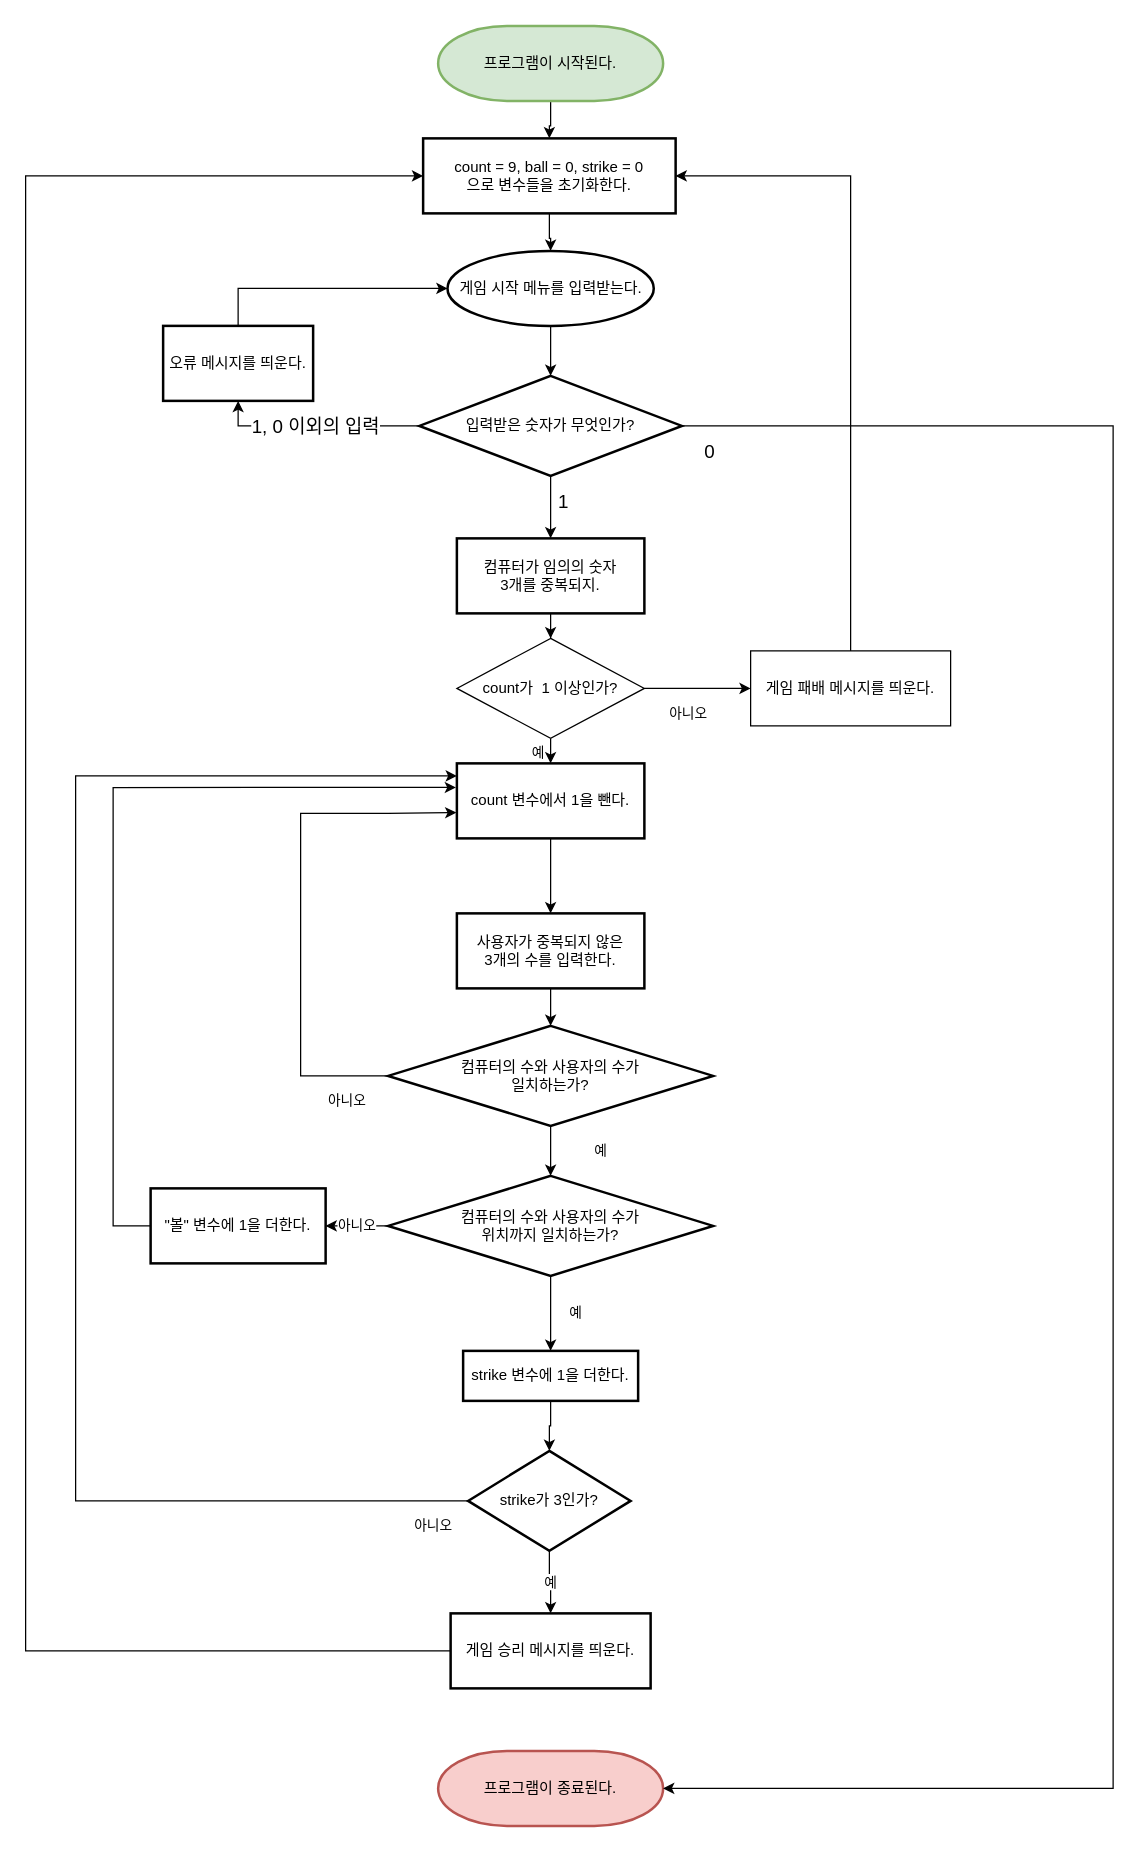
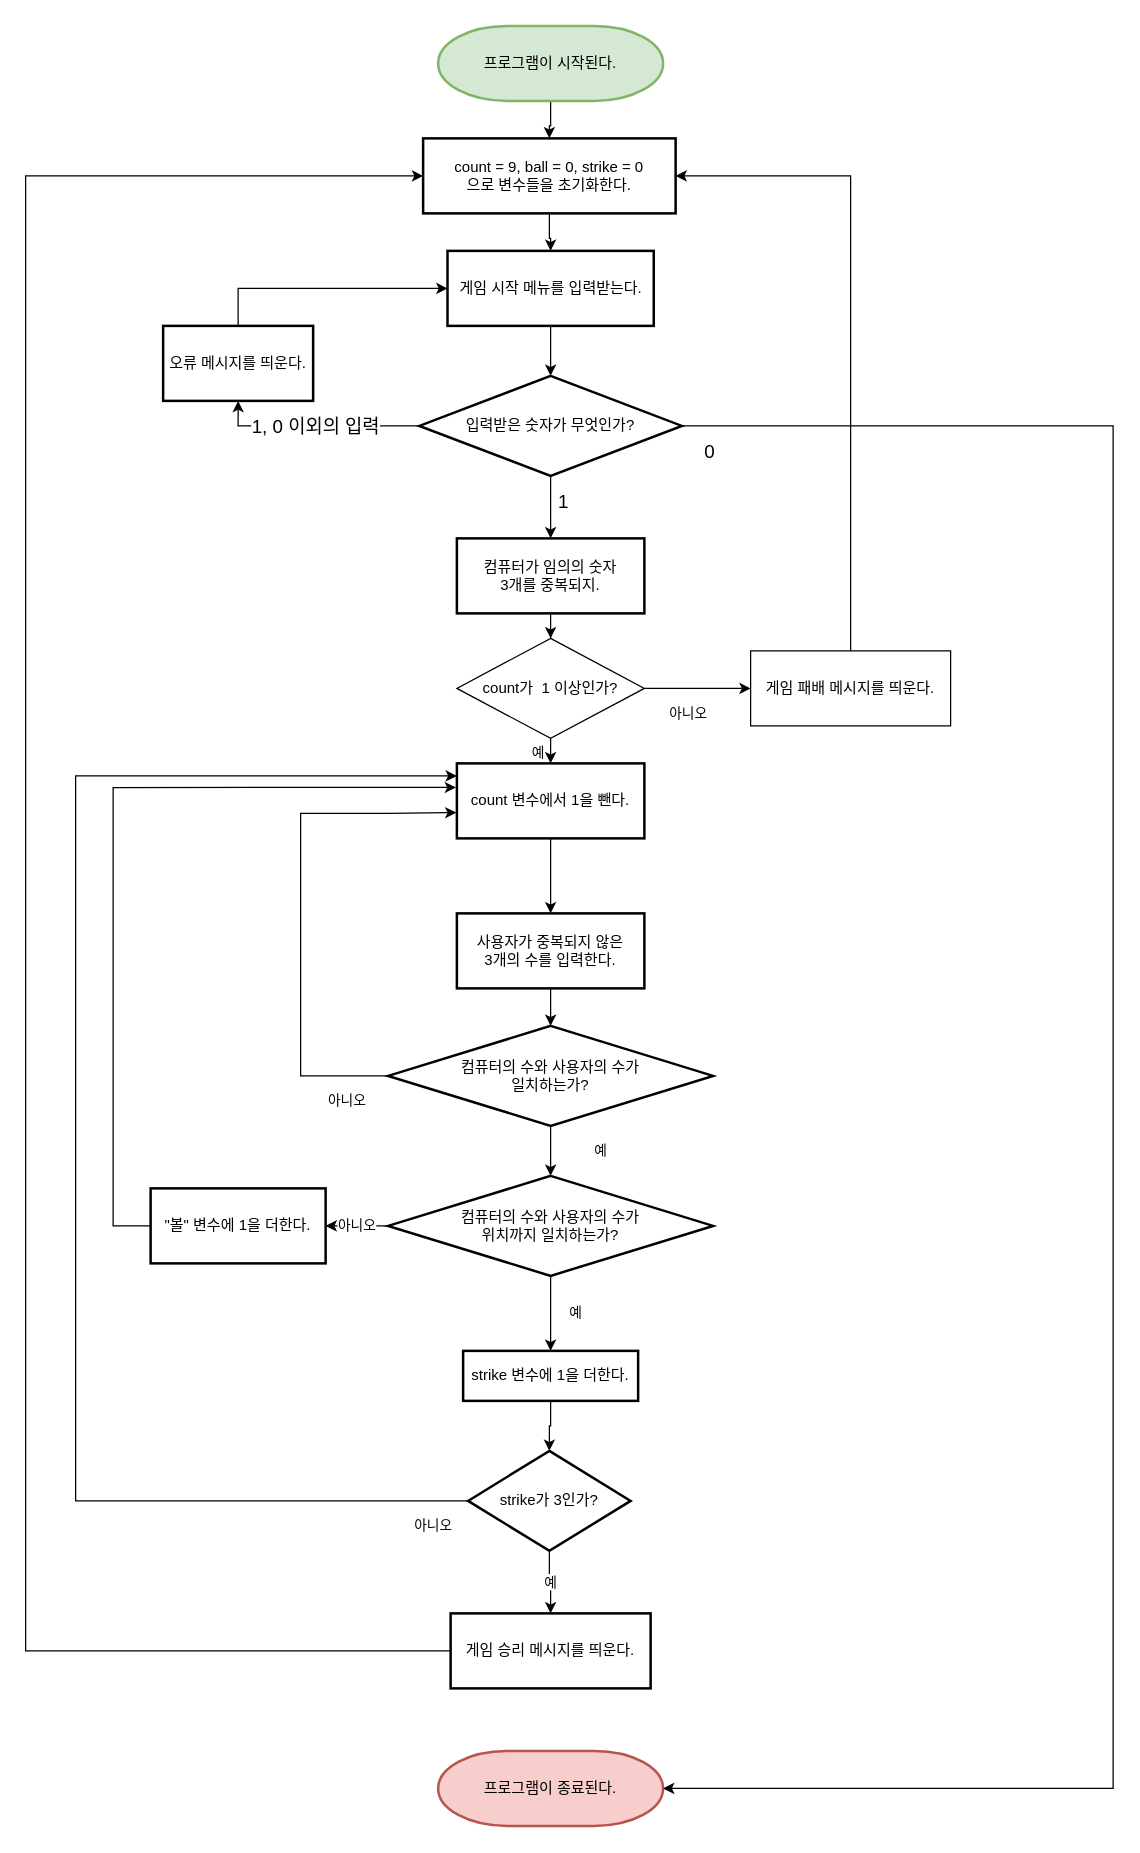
node "게임 시작 메뉴를 입력받는다.": shape ellipse -> rectangle
